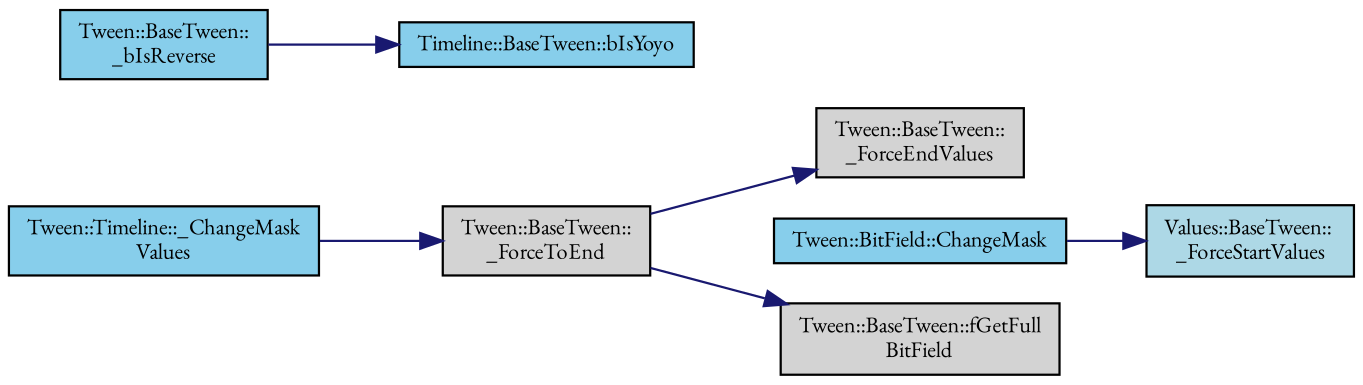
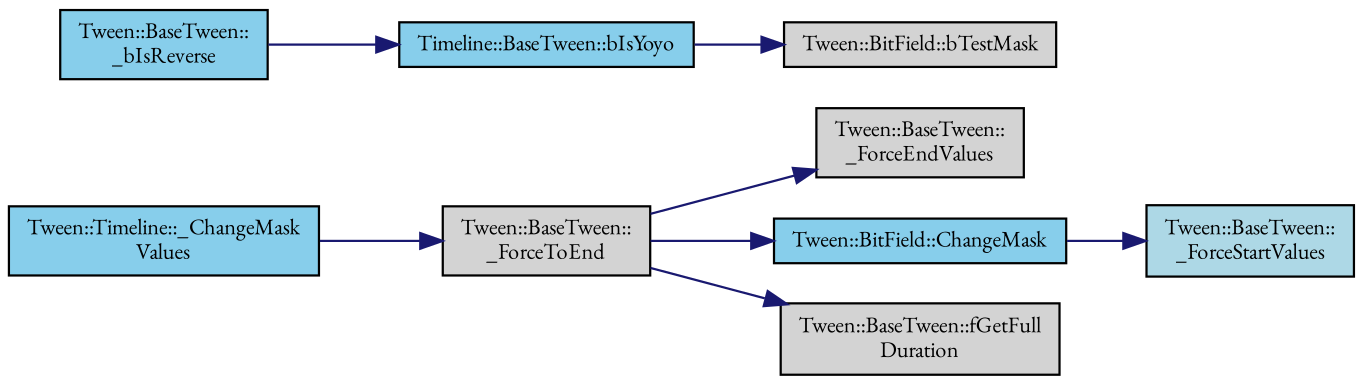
node "Tween::BitField::bTestMask": added
edge "Tween::BaseTween:: _ForceToEnd" -> "Tween::BitField::ChangeMask": added
node "Values::BaseTween:: _ForceStartValues": label "Values::BaseTween:: _ForceStartValues" -> "Tween::BaseTween:: _ForceStartValues"
node "Tween::BaseTween::fGetFull BitField": label "Tween::BaseTween::fGetFull BitField" -> "Tween::BaseTween::fGetFull Duration"
